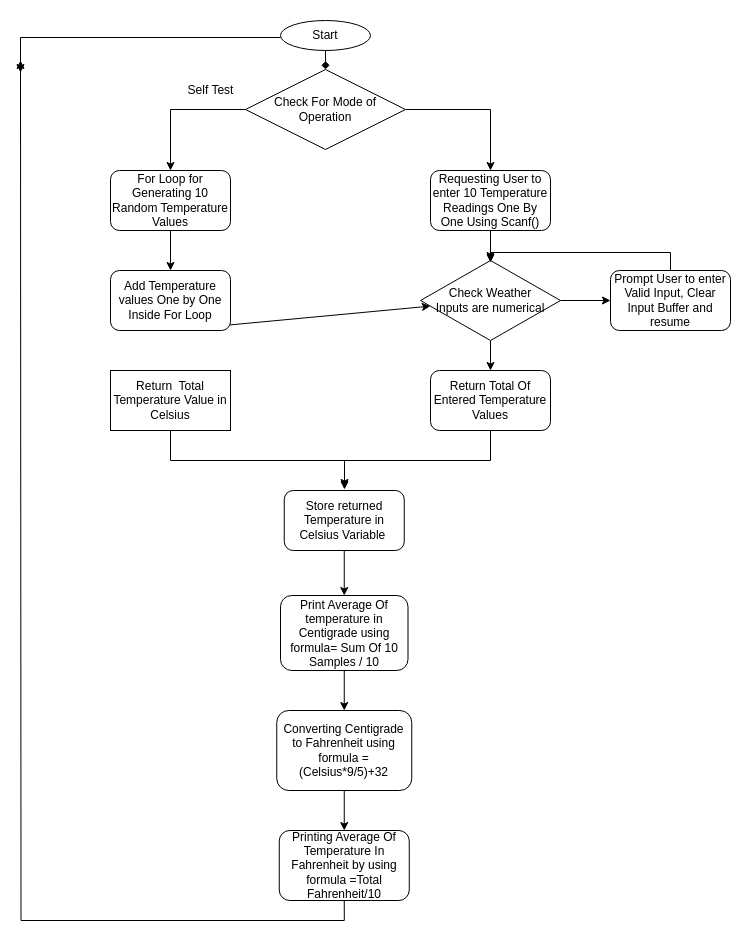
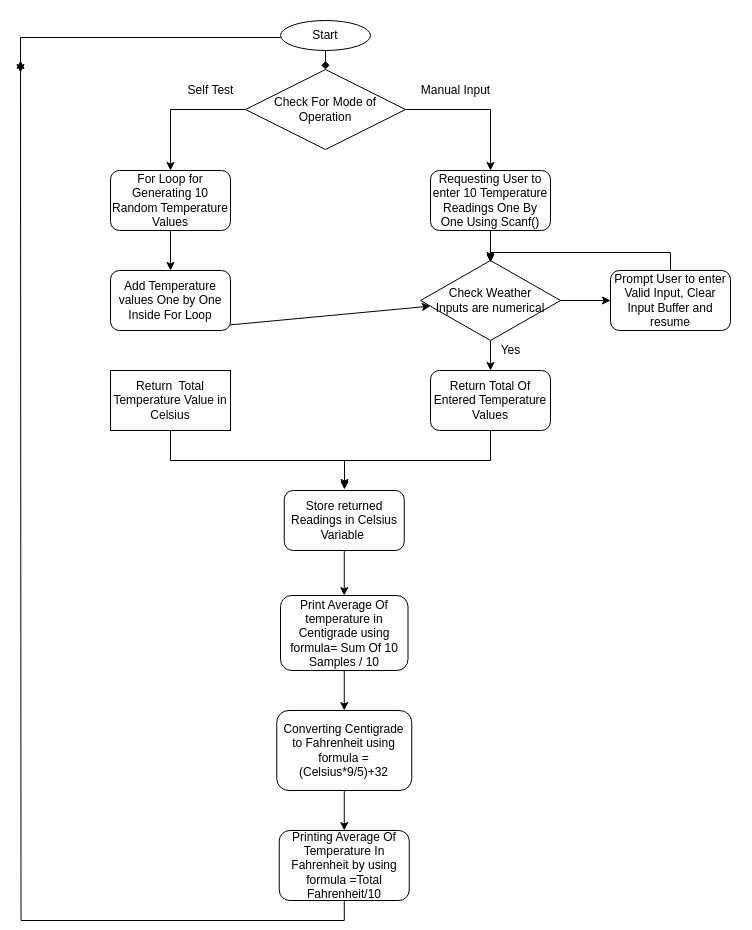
node "Manual Input": added
node "Yes": added
node "Store returned Temperature in Celsius Variable": label "Store returned Temperature in Celsius Variable" -> "Store returned Readings in Celsius Variable"
